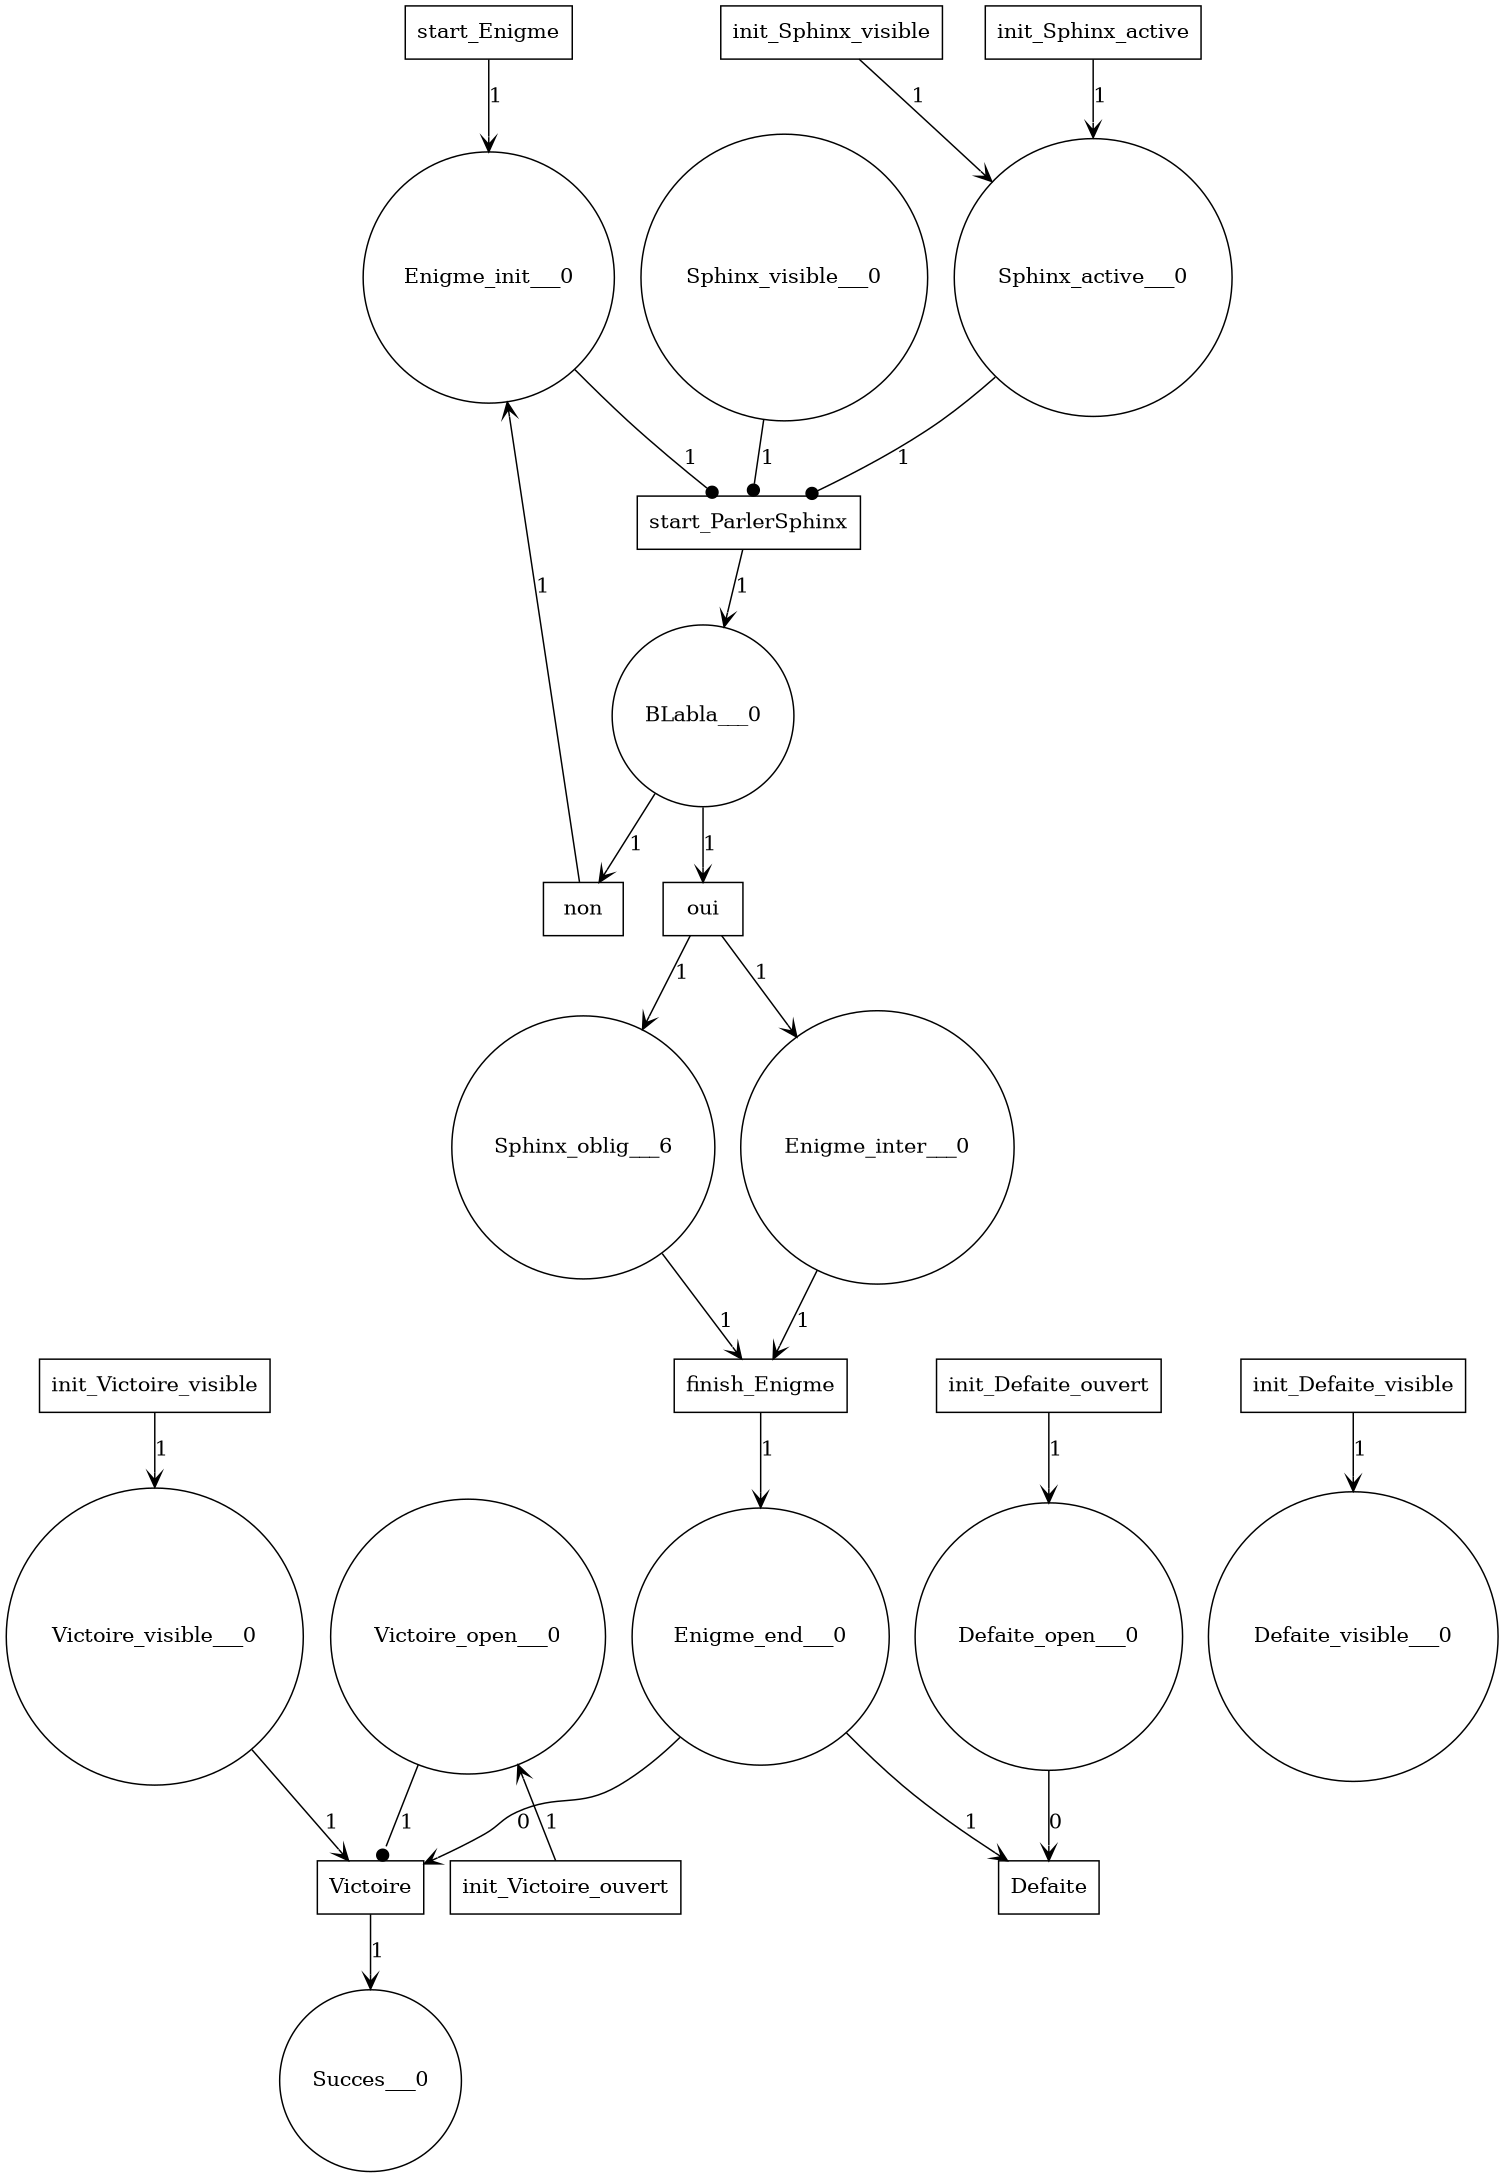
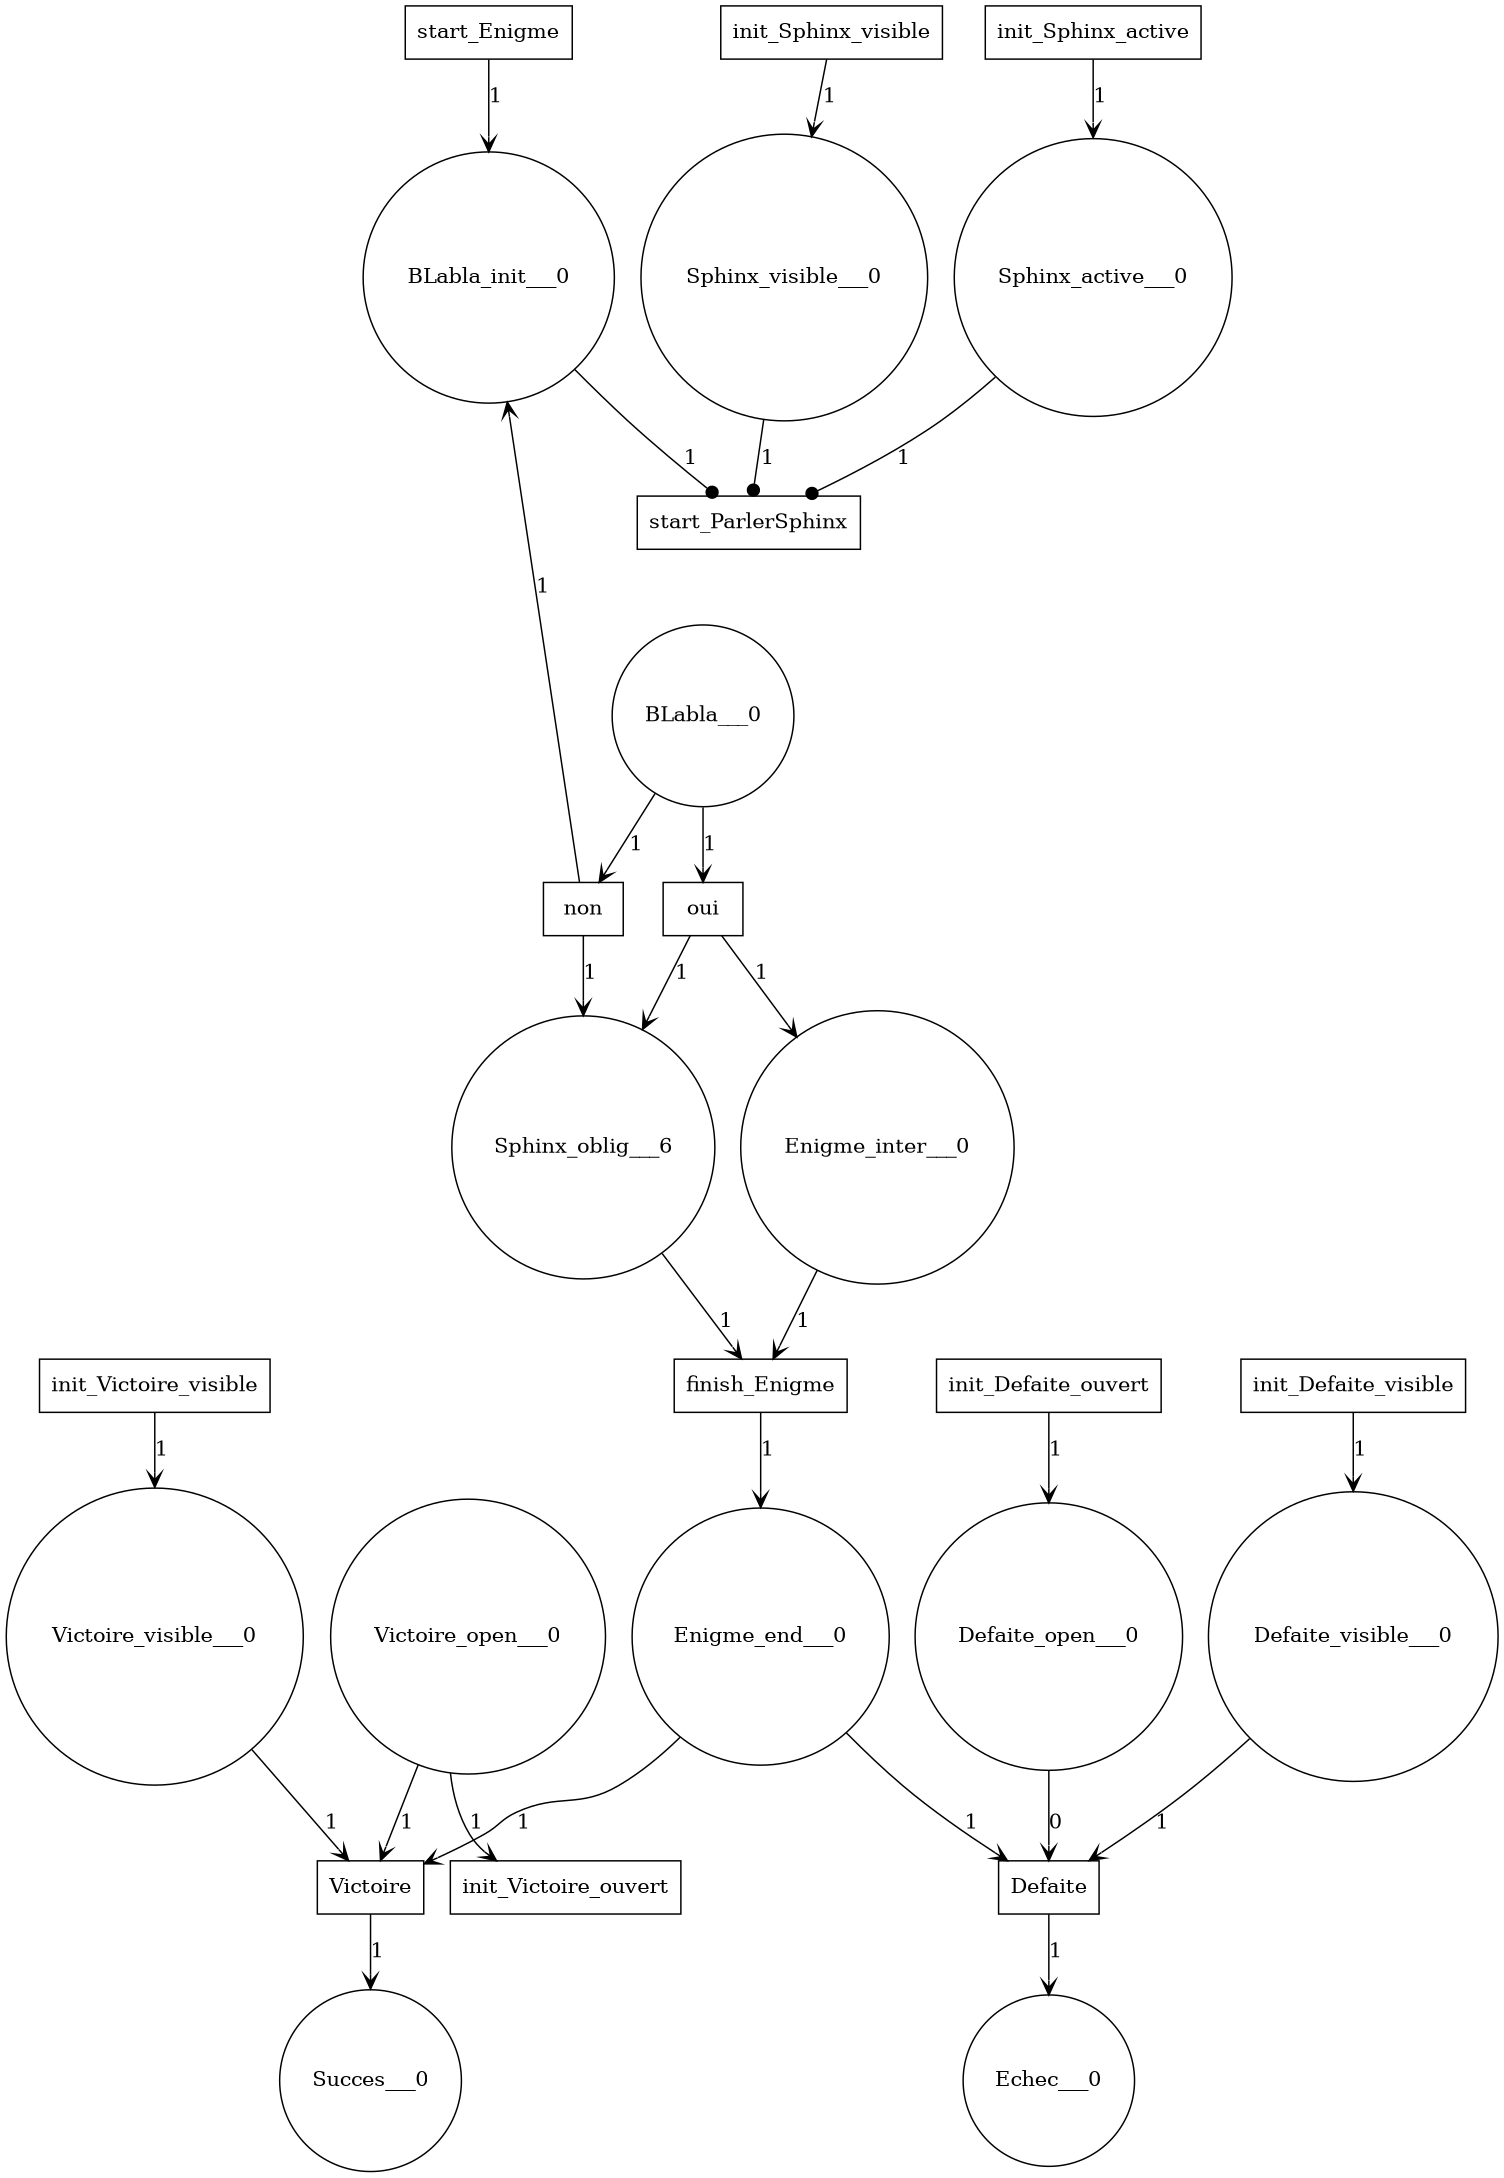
edge "init_Sphinx_visible" -> "Sphinx_active___0": now "init_Sphinx_visible" -> "Sphinx_visible___0"
node "Enigme_init___0": label "Enigme_init___0" -> "BLabla_init___0"
edge "start_ParlerSphinx" -> "BLabla___0": removed, label "1"
edge "non" -> "Sphinx_oblig___6": added, label "1"
edge "Defaite_visible___0" -> "Defaite": added, label "1"
edge "Victoire_open___0" -> "Victoire": arrowhead dot -> vee
edge "init_Victoire_ouvert" -> "Victoire_open___0": reversed
edge "Enigme_end___0" -> "Victoire": label "0" -> "1"
node "Echec___0": added
